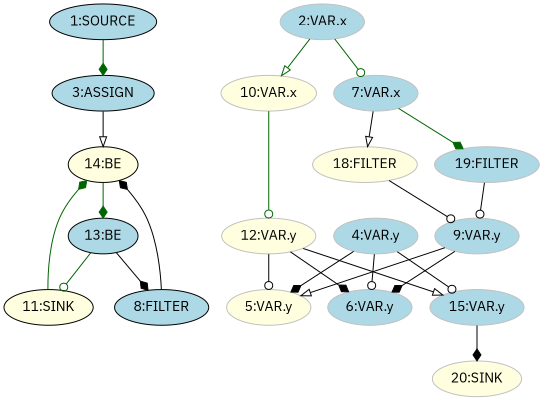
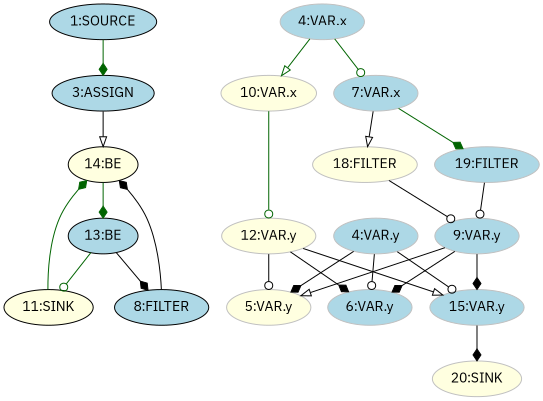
node "2:VAR.x": label "2:VAR.x" -> "4:VAR.x"
edge "9:VAR.y" -> "15:VAR.y": added
